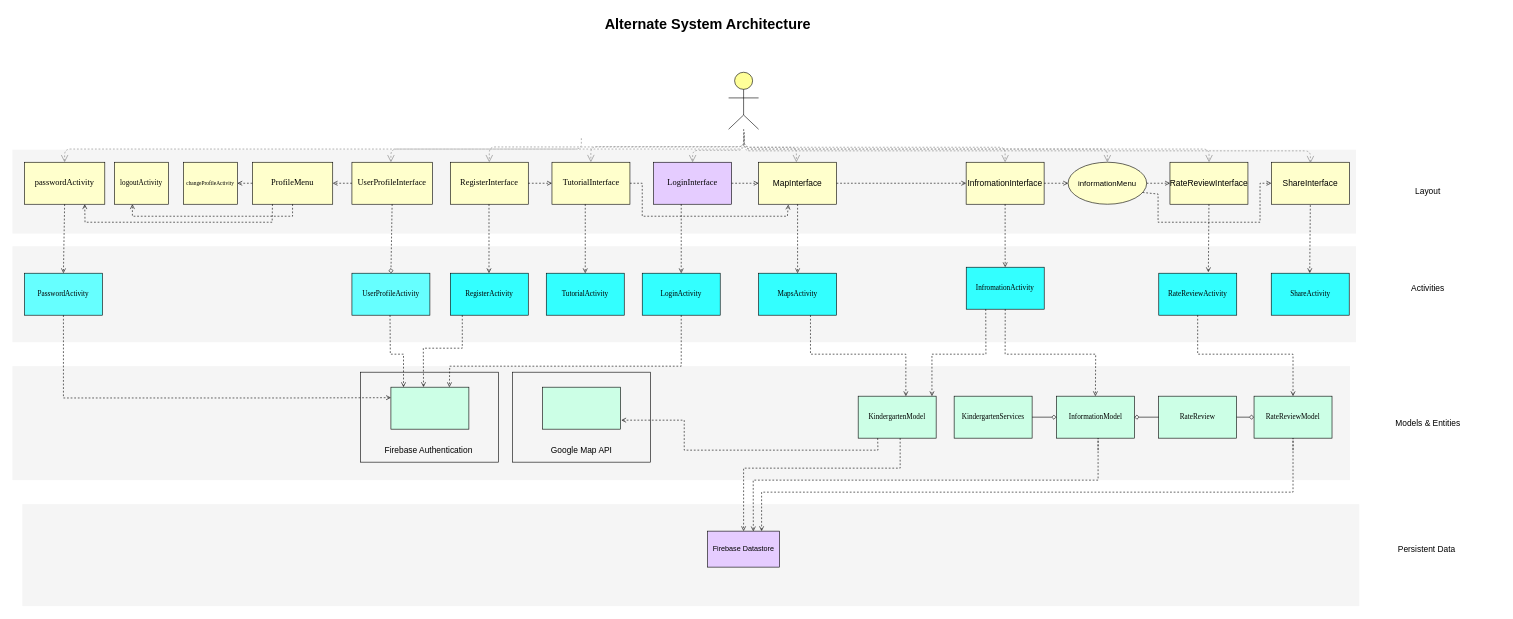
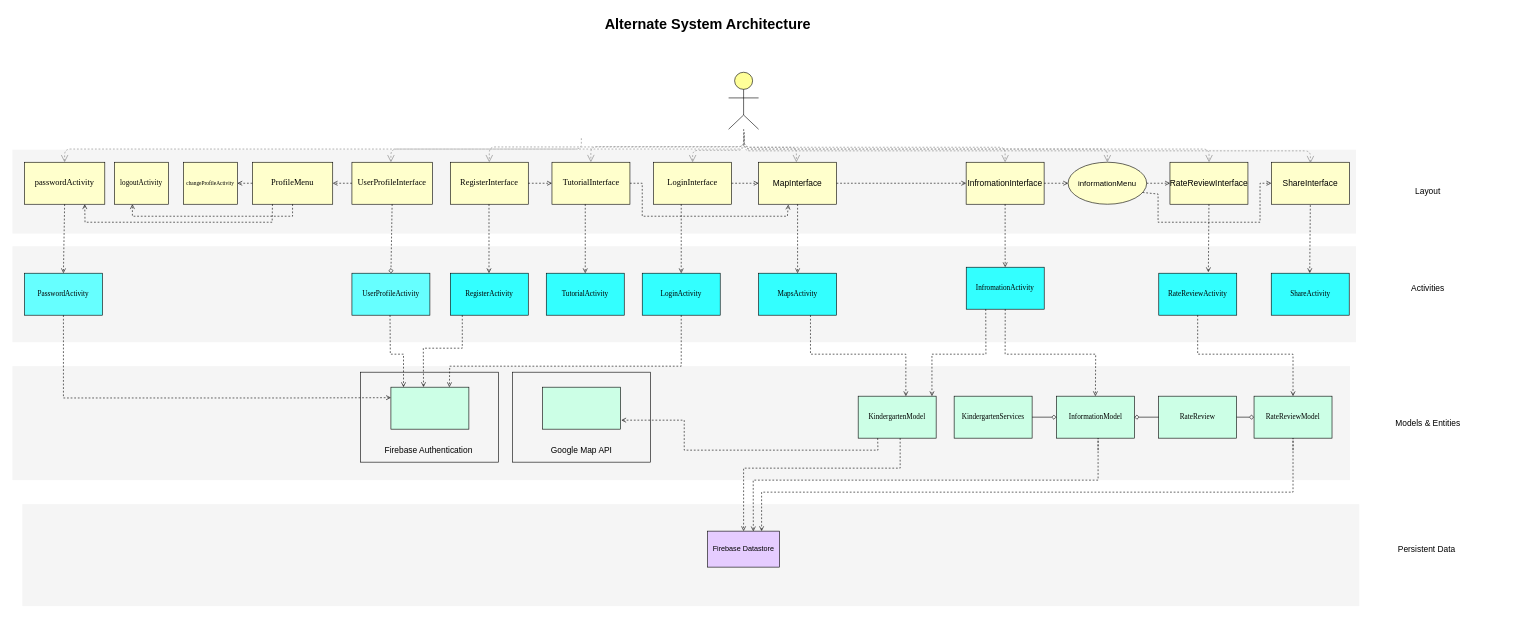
node "LoginInterface": fillcolor #e5ccff -> #ffffcc
